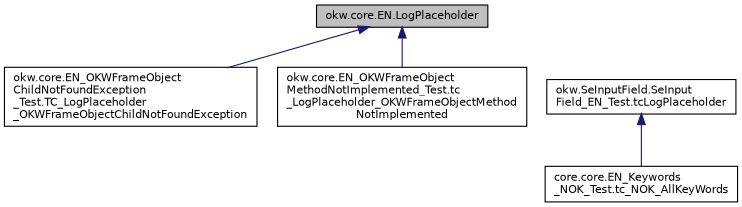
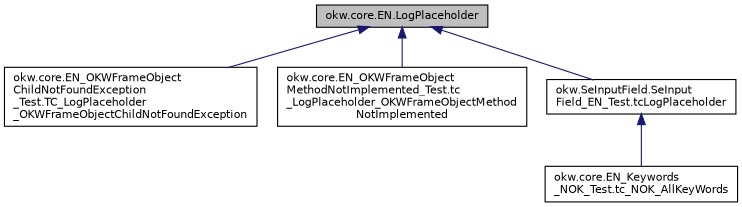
edge "okw.SeInputField.SeInput Field_EN_Test.tcLogPlaceholder" -> "okw.core.EN.LogPlaceholder": added
node "core.core.EN_Keywords _NOK_Test.tc_NOK_AllKeyWords": label "core.core.EN_Keywords _NOK_Test.tc_NOK_AllKeyWords" -> "okw.core.EN_Keywords _NOK_Test.tc_NOK_AllKeyWords"
